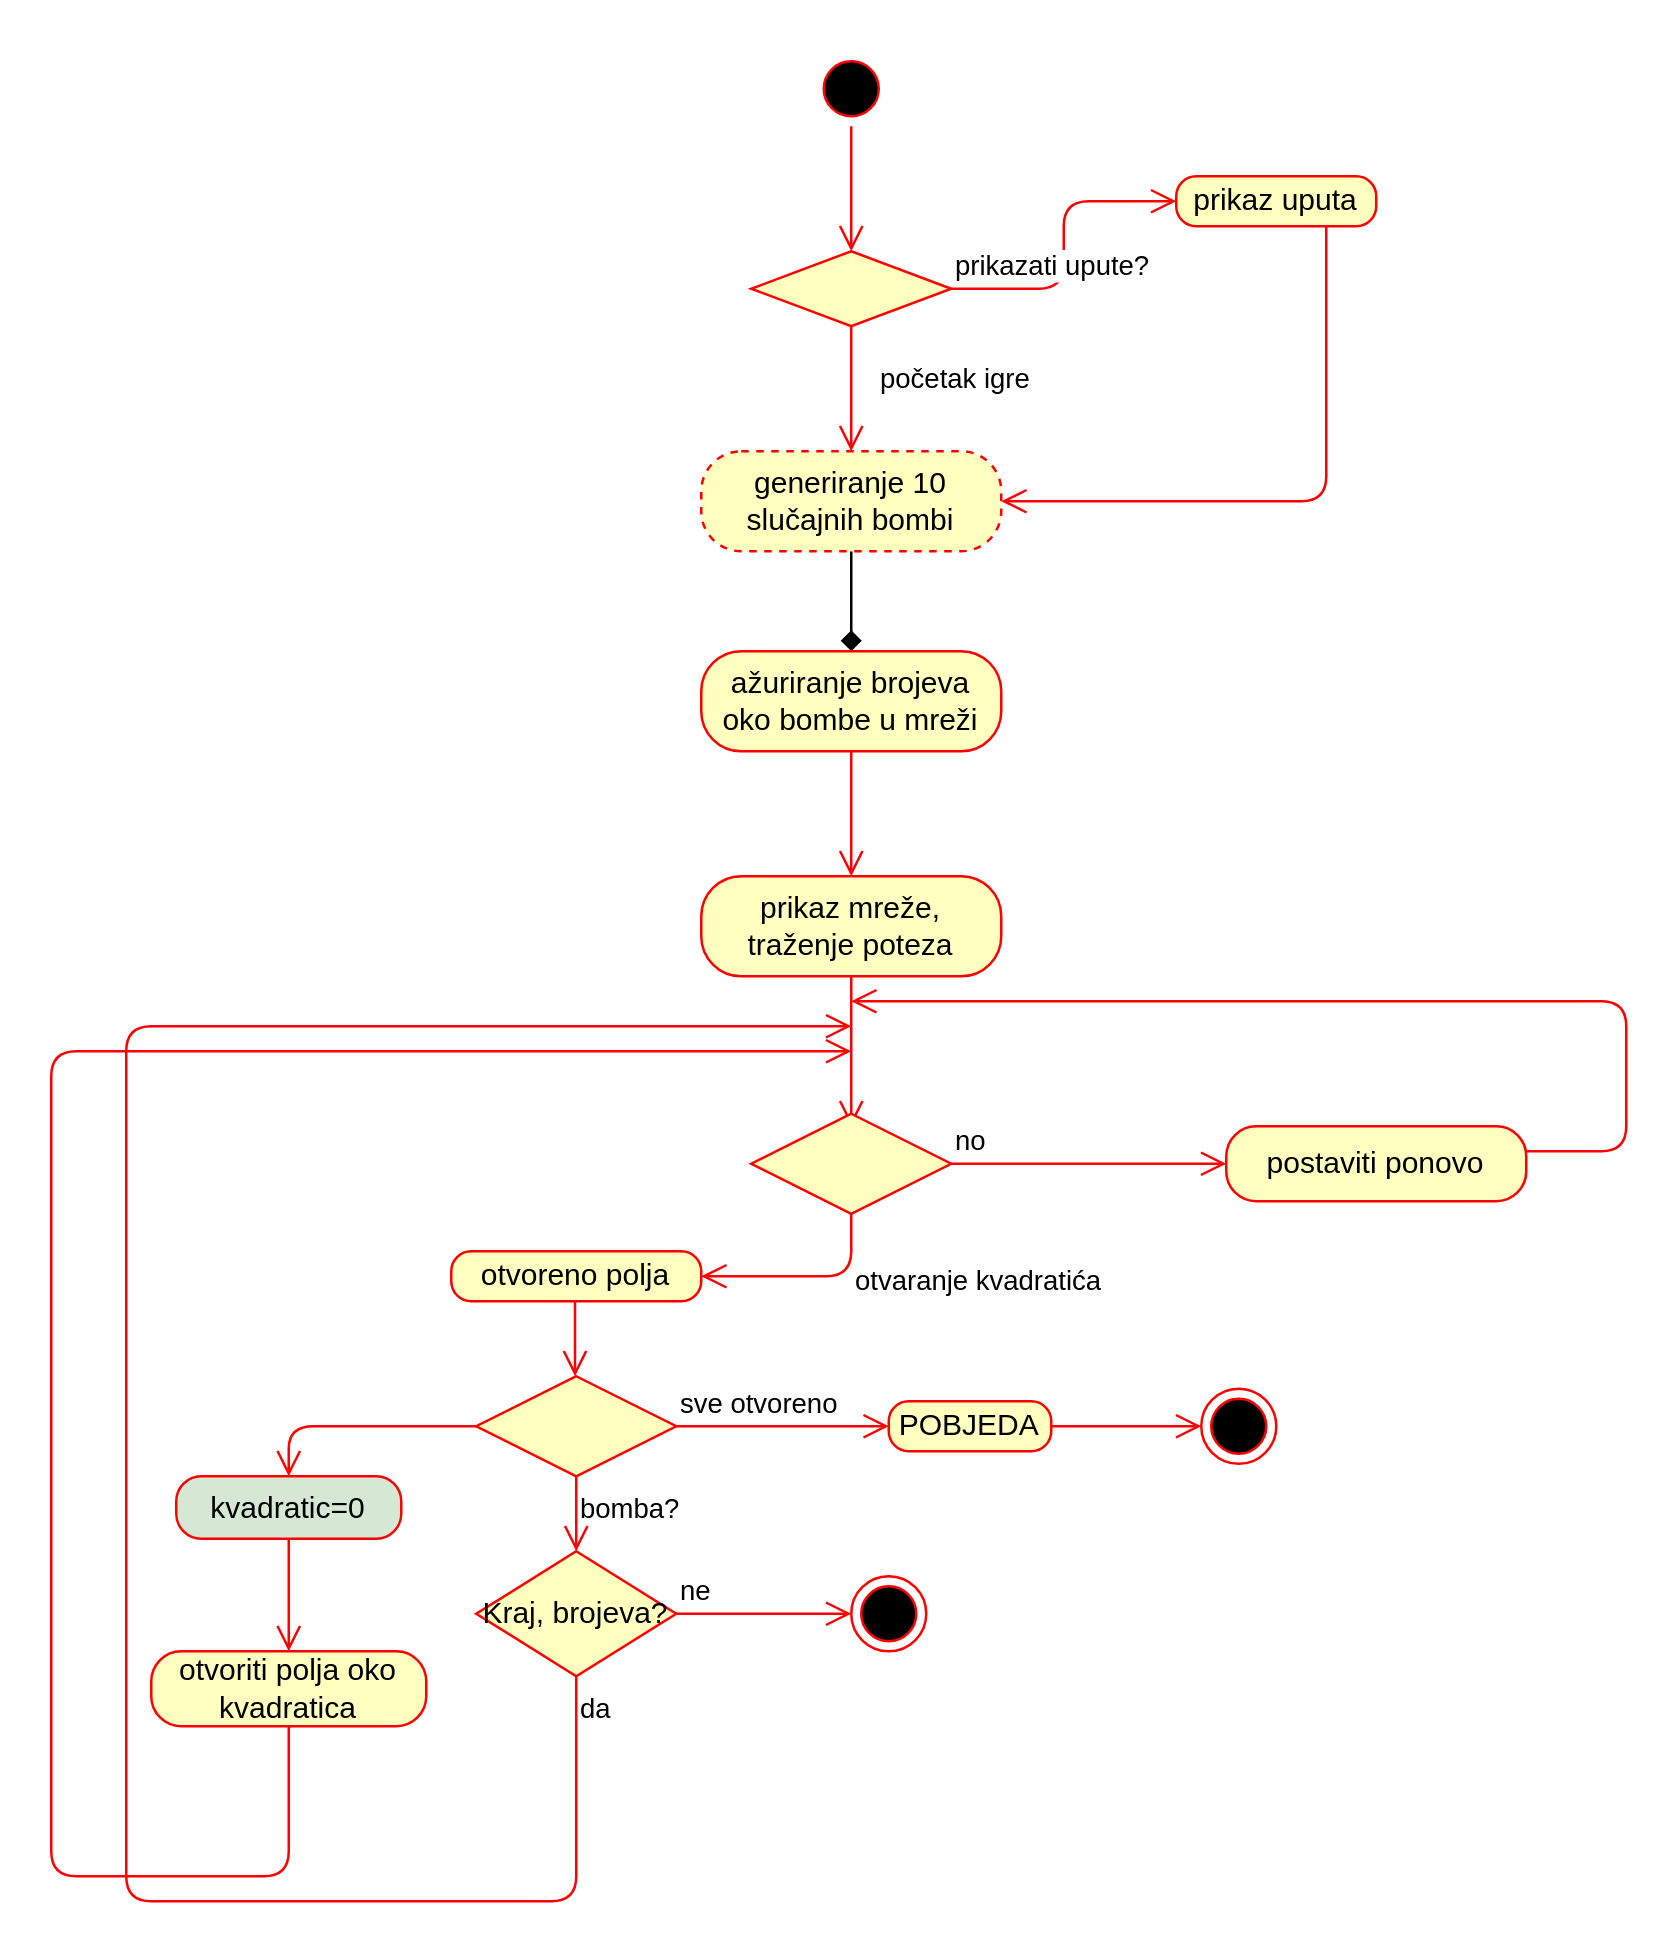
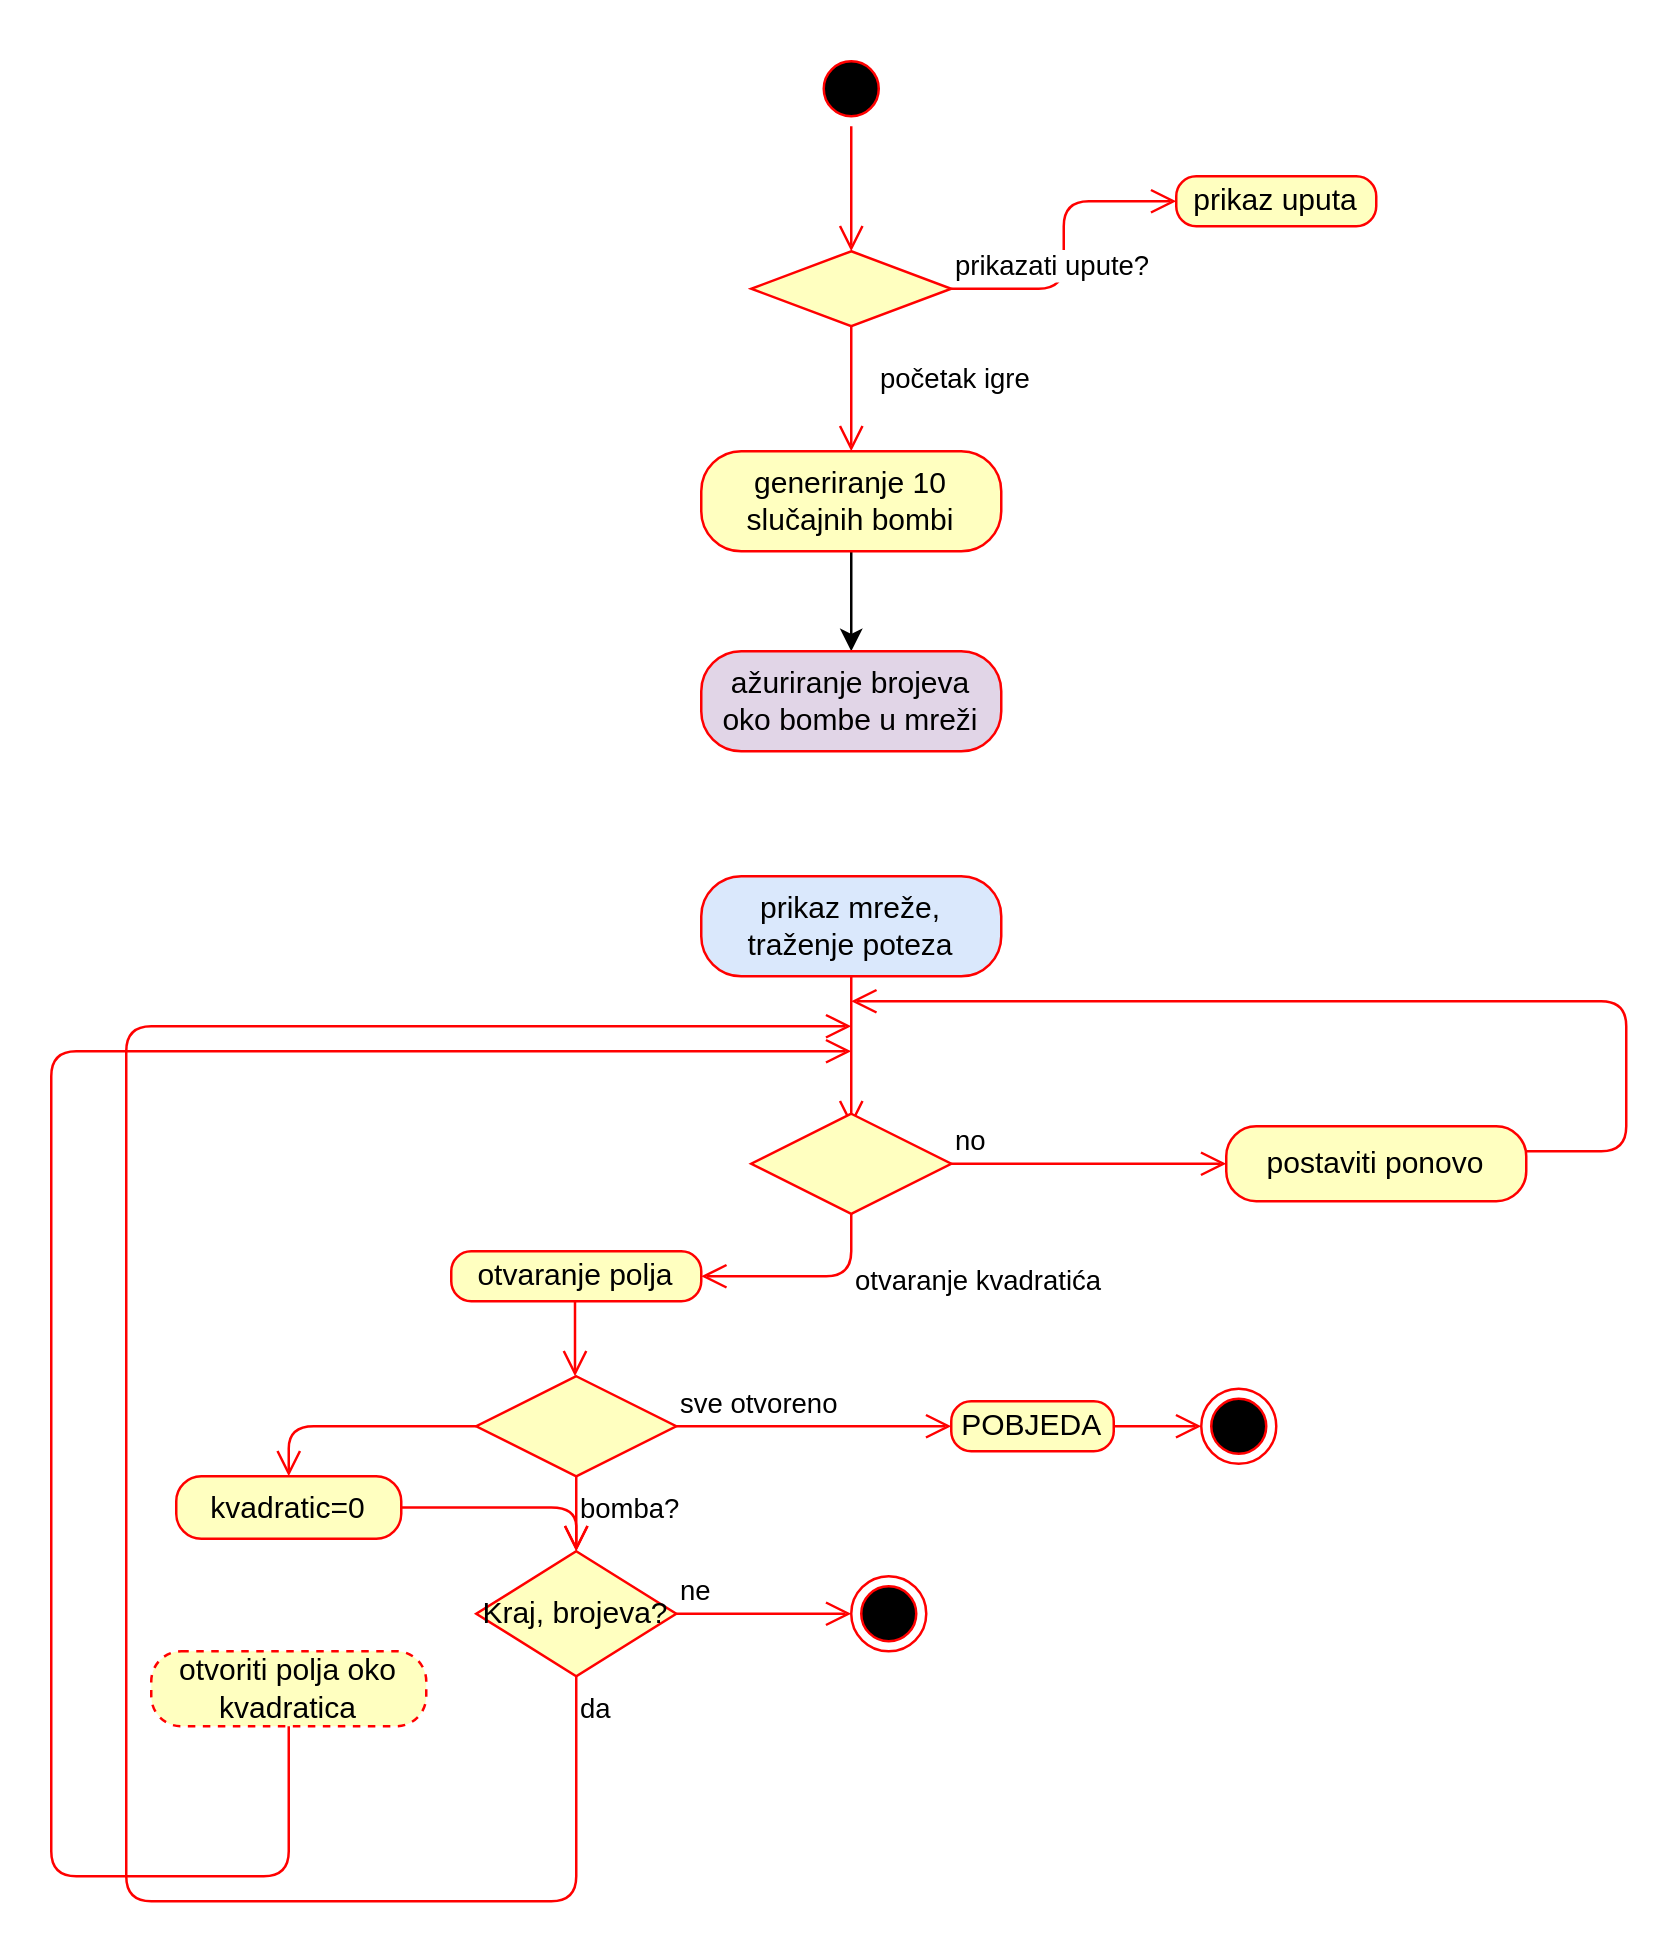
node "generiranje 10 slučajnih bombi": style dashed -> solid
edge "prikaz uputa" -> "generiranje 10 slučajnih bombi": removed
edge "generiranje 10 slučajnih bombi" -> "ažuriranje brojeva oko bombe u mreži": arrowhead diamond -> classic
node "ažuriranje brojeva oko bombe u mreži": fillcolor #ffffc0 -> #e1d5e7
edge "ažuriranje brojeva oko bombe u mreži" -> "prikaz mreže, traženje poteza": removed
node "prikaz mreže, traženje poteza": fillcolor #ffffc0 -> #dae8fc
node "otvoreno polja": label "otvoreno polja" -> "otvaranje polja"
node "POBJEDA": moved (970, 1426) -> (1033, 1426)
node "kvadratic=0": fillcolor #d5e8d4 -> #ffffc0
edge "kvadratic=0" -> "otvoriti polja oko kvadratica": now "kvadratic=0" -> "Kraj, brojeva?"
node "otvoriti polja oko kvadratica": style solid -> dashed
